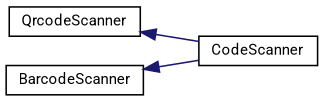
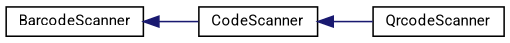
edge "CodeScanner" -> "QrcodeScanner": reversed
